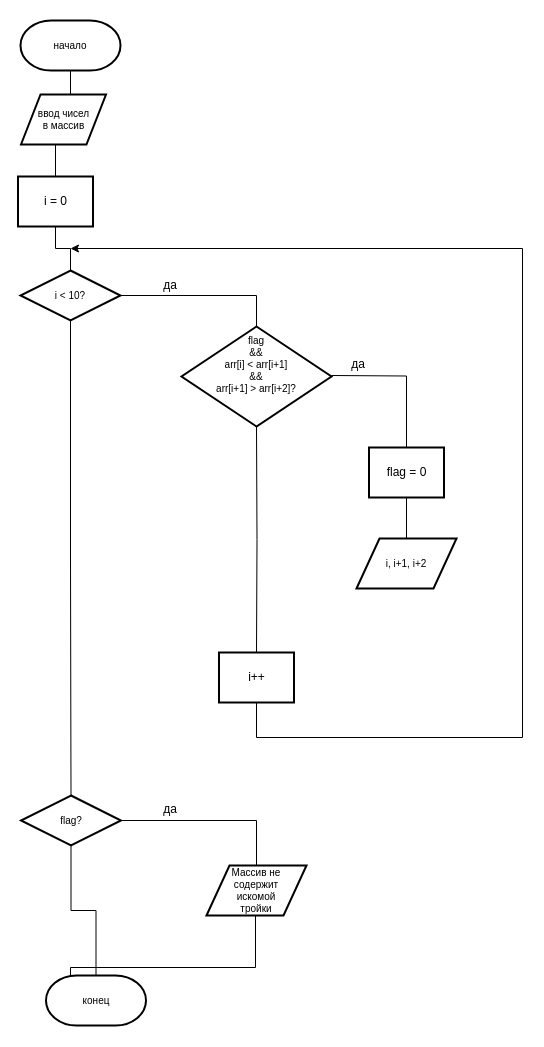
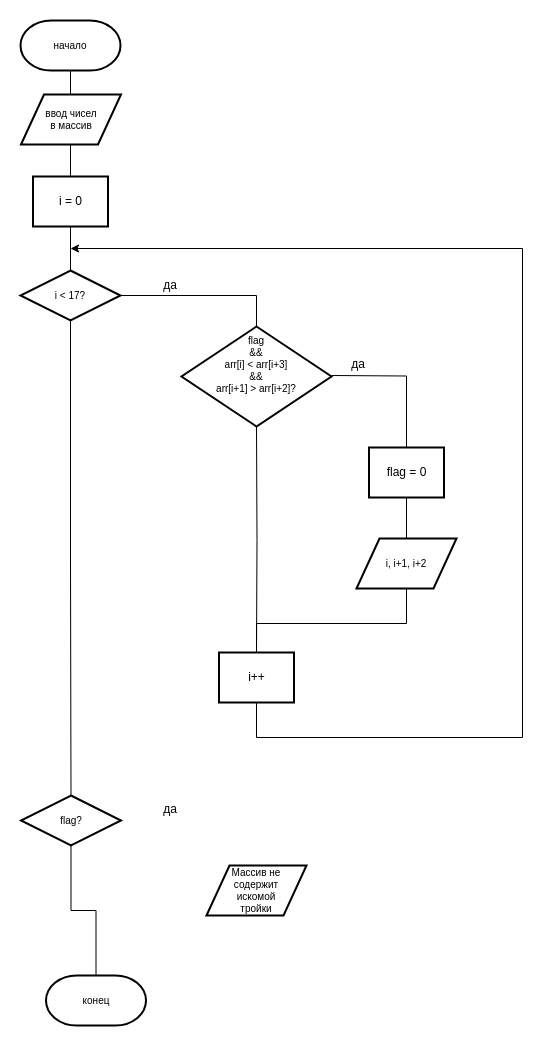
node "ввод чисел в массив": size 85x50 -> 100x50
node "i = 0": moved (56, 202) -> (71, 202)
node "i < 10?": label "i < 10?" -> "i < 17?"
node "flag && arr[i] < arr[i+1] && arr[i+1] > arr[i+2]?": label "flag && arr[i] < arr[i+1] && arr[i+1] > arr[i+2]?" -> "flag && arr[i] < arr[i+3] && arr[i+1] > arr[i+2]?"
edge "i, i+1, i+2" -- "i++": added
edge "flag?" -- "Массив не содержит искомой тройки": removed
edge "Массив не содержит искомой тройки" -- "конец": removed
